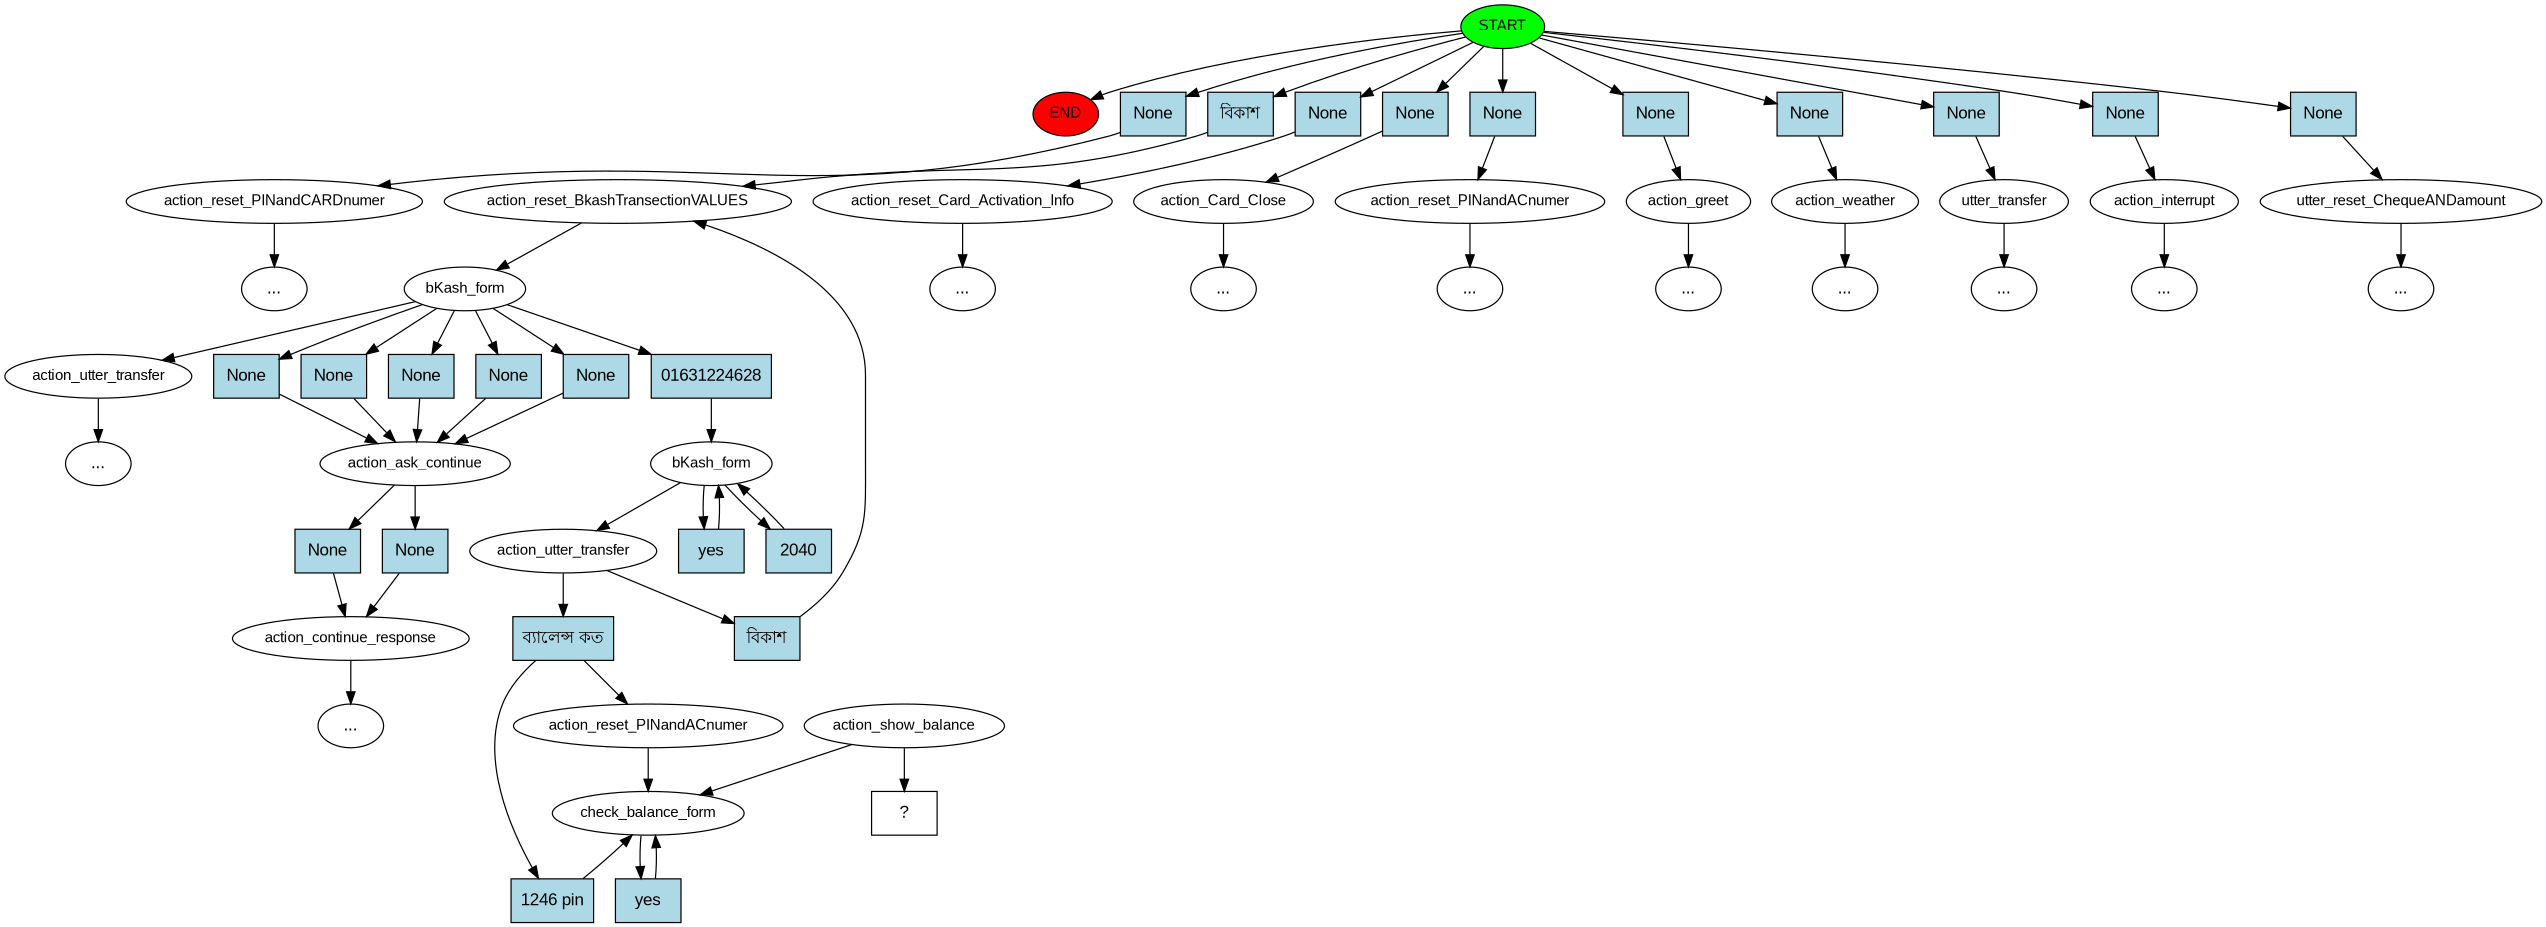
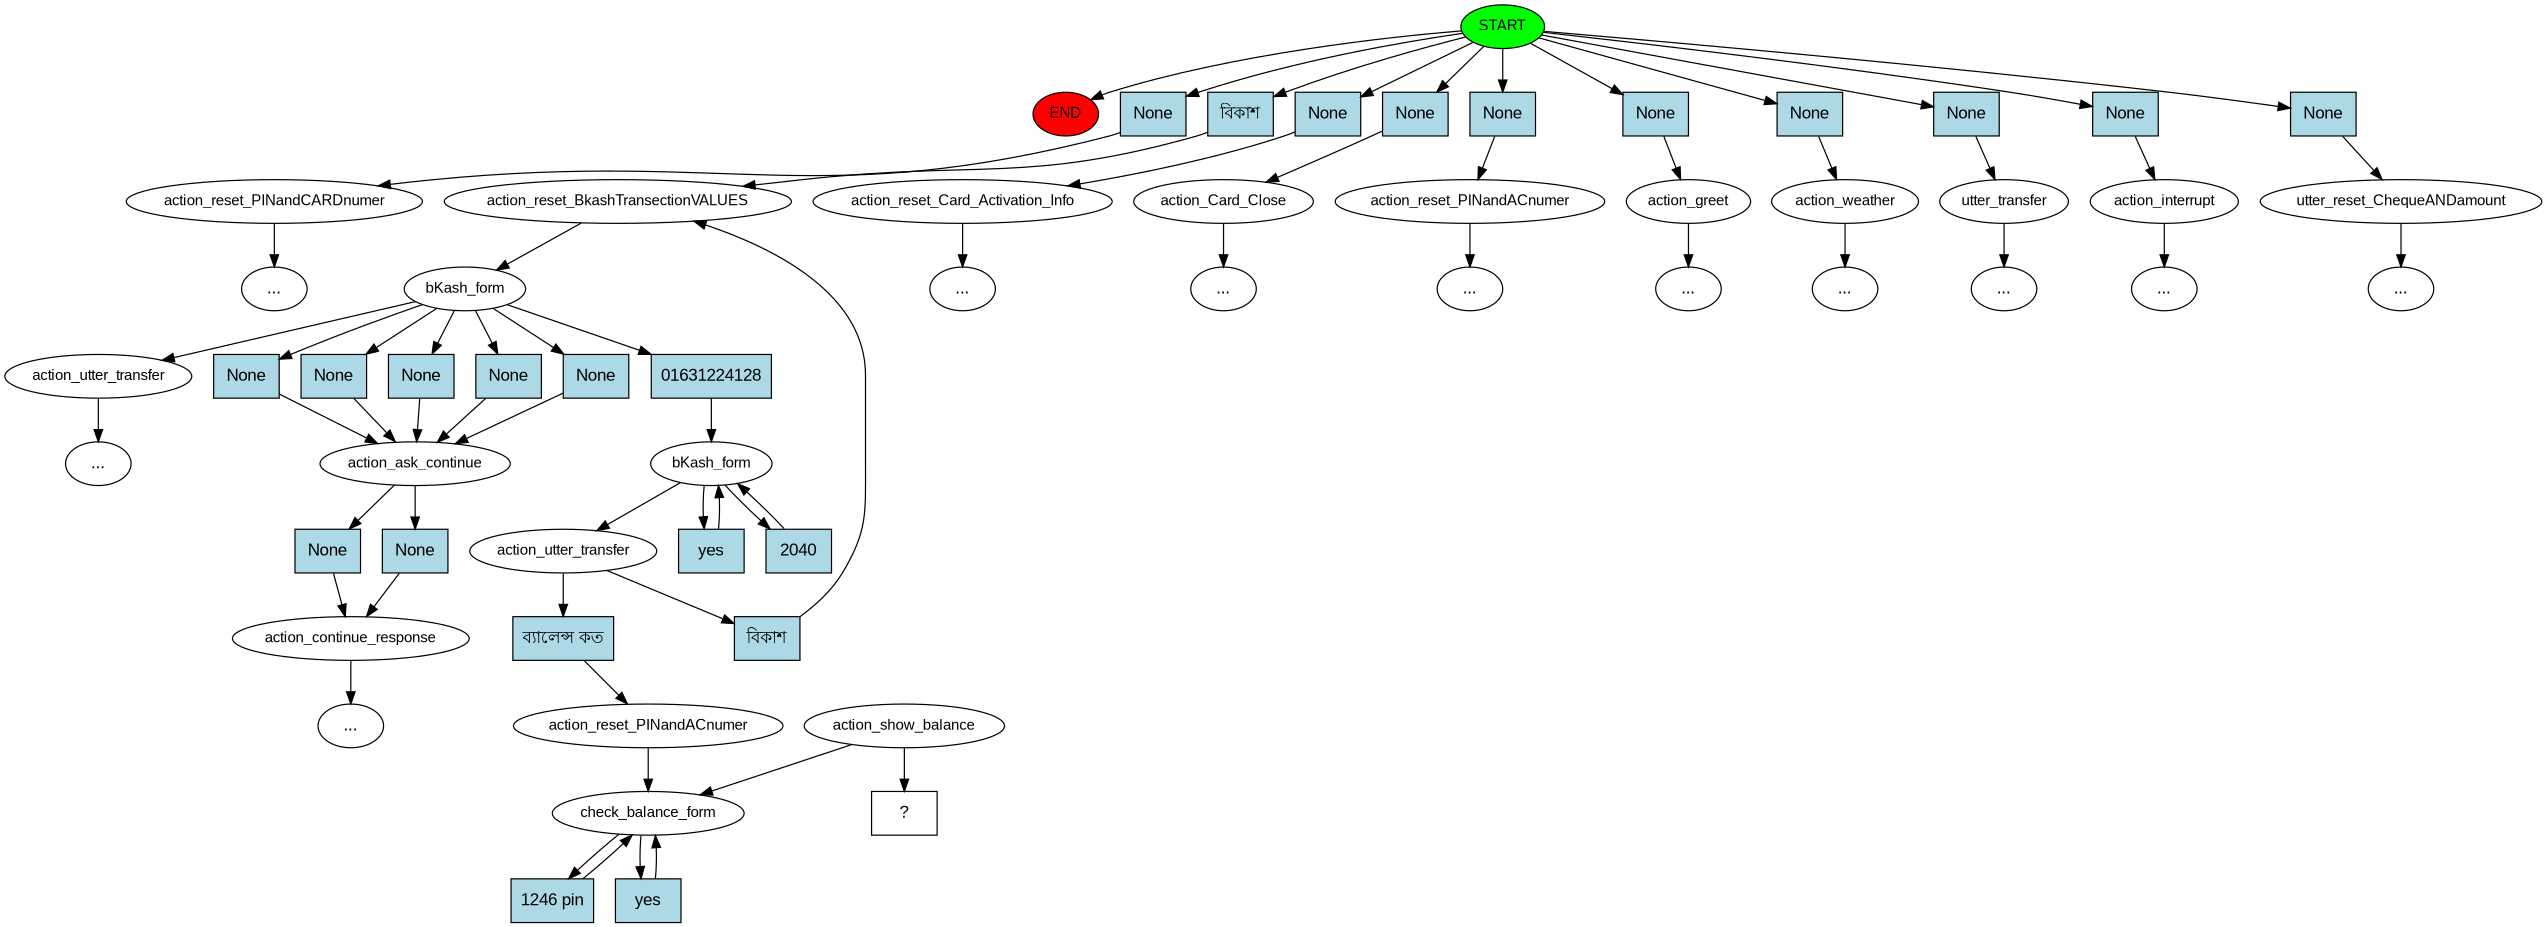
node "01631224628": label "01631224628" -> "01631224128"
edge "ব্যালেন্স কত" -> "1246 pin": now "check_balance_form" -> "1246 pin"
